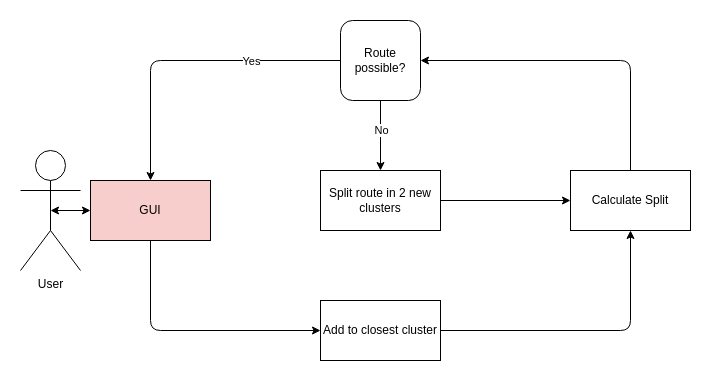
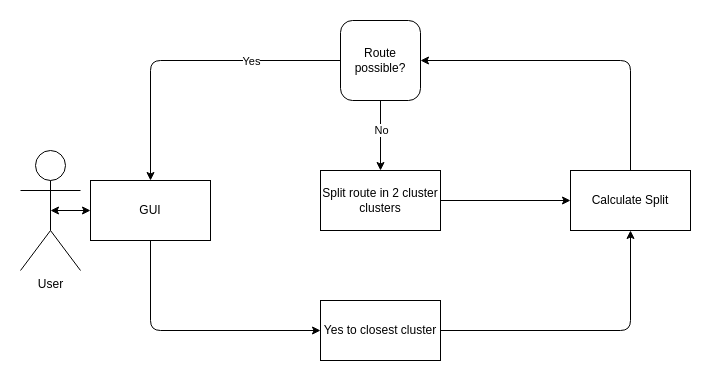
node "Split route in 2 new clusters": label "Split route in 2 new clusters" -> "Split route in 2 cluster clusters"
node "GUI": fillcolor #f8cecc -> #ffffff
node "Add to closest cluster": label "Add to closest cluster" -> "Yes to closest cluster"
